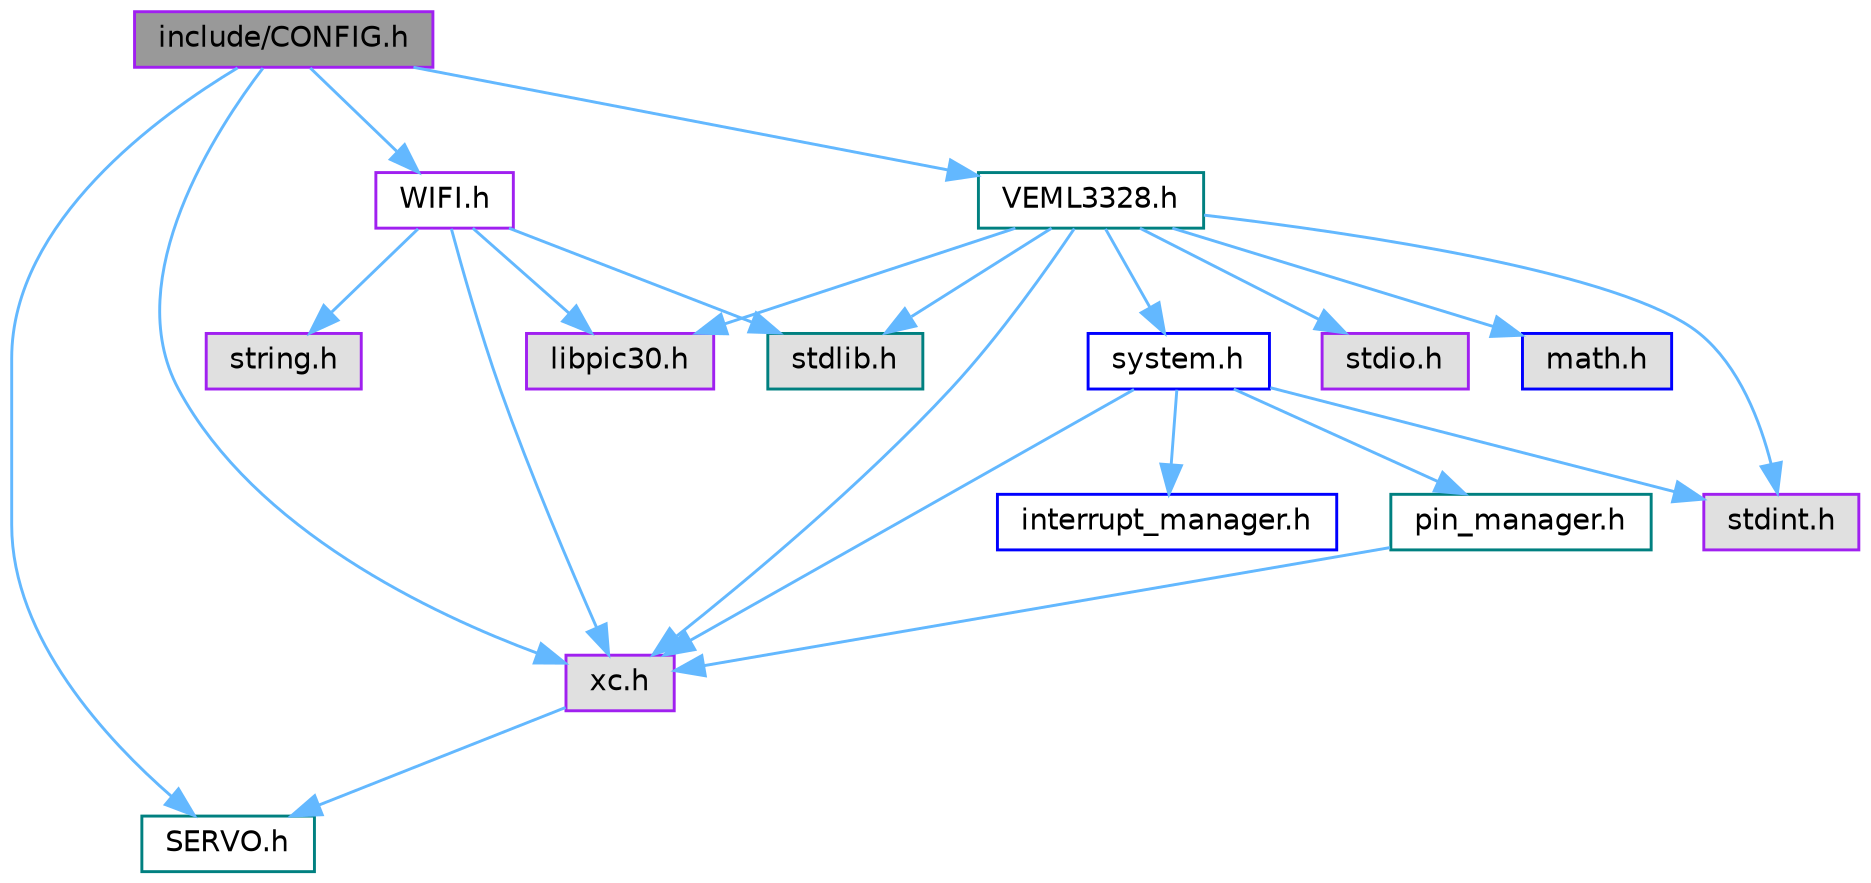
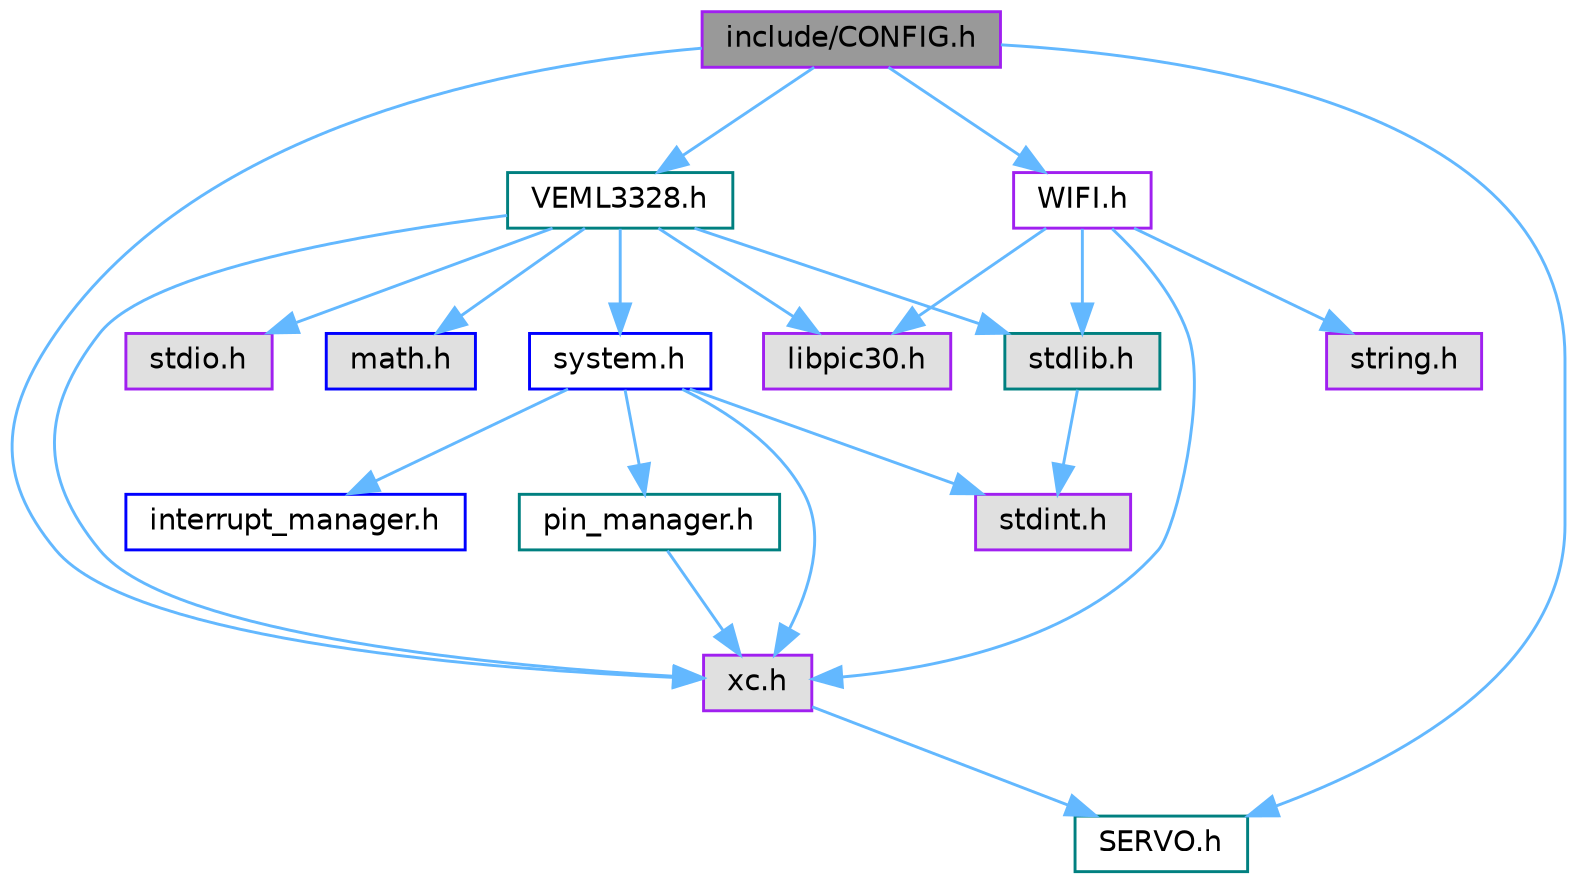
edge "VEML3328.h" -> "stdint.h": now "stdlib.h" -> "stdint.h"
